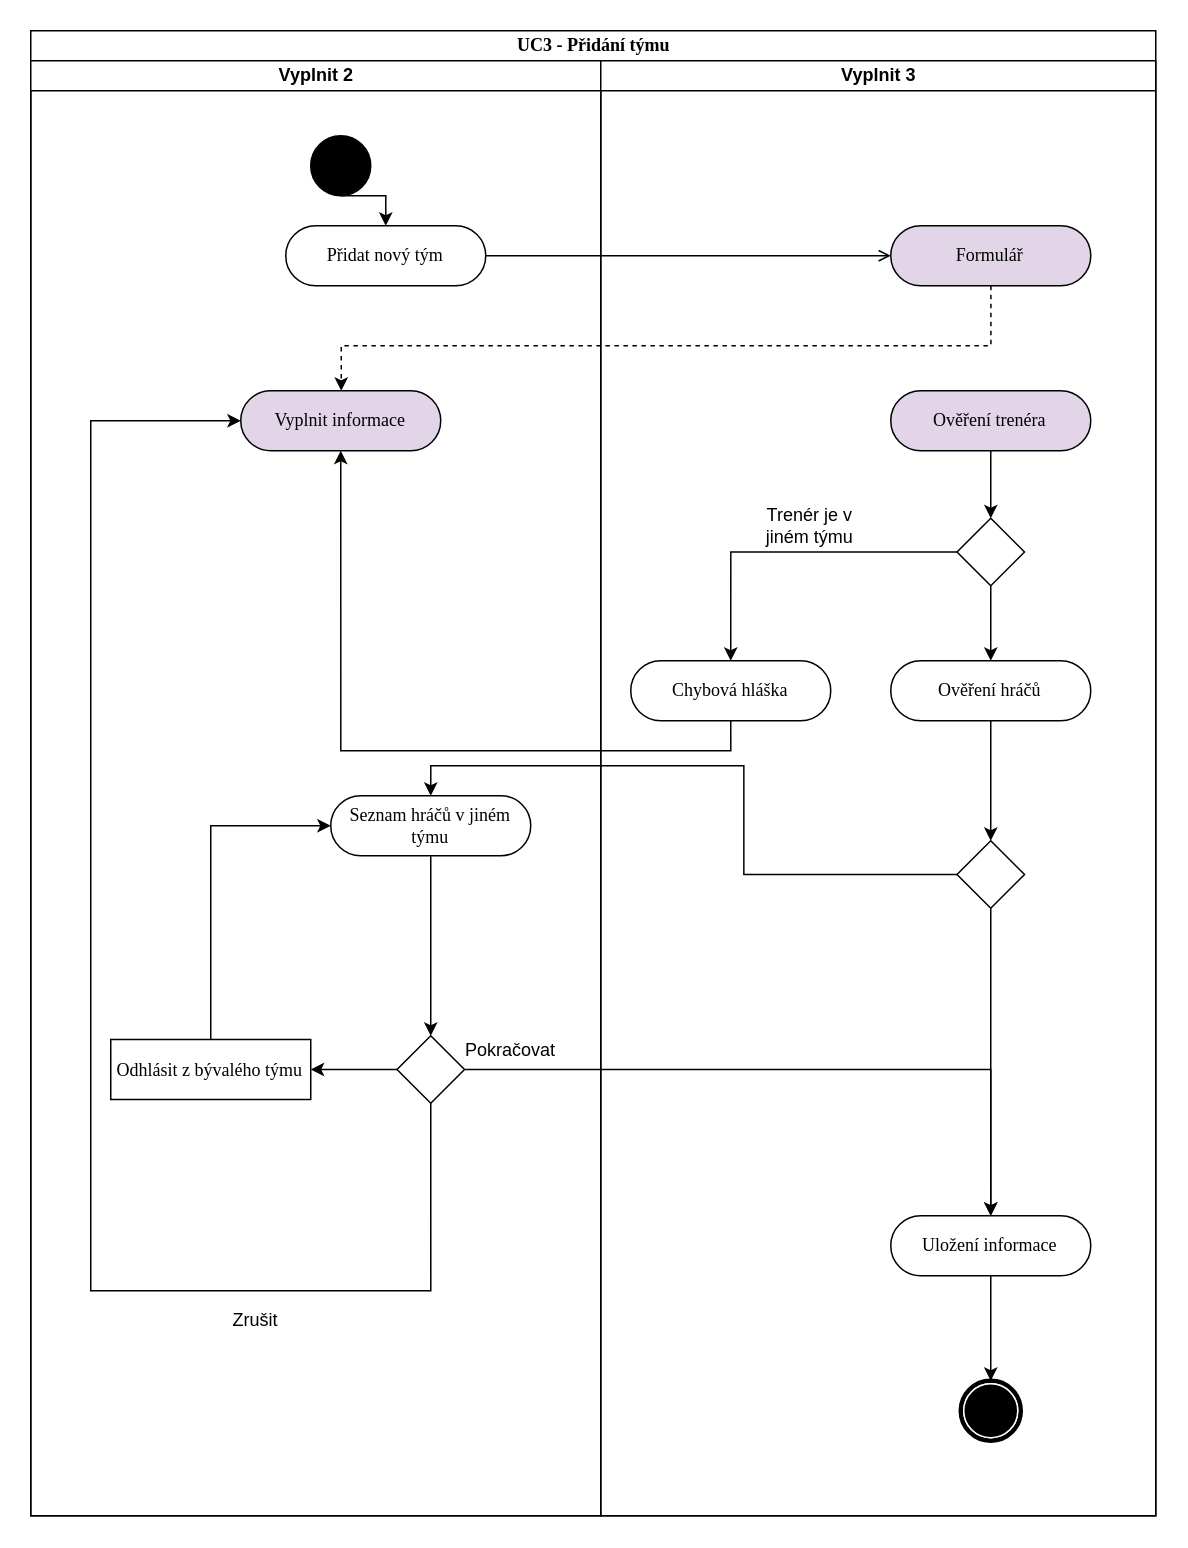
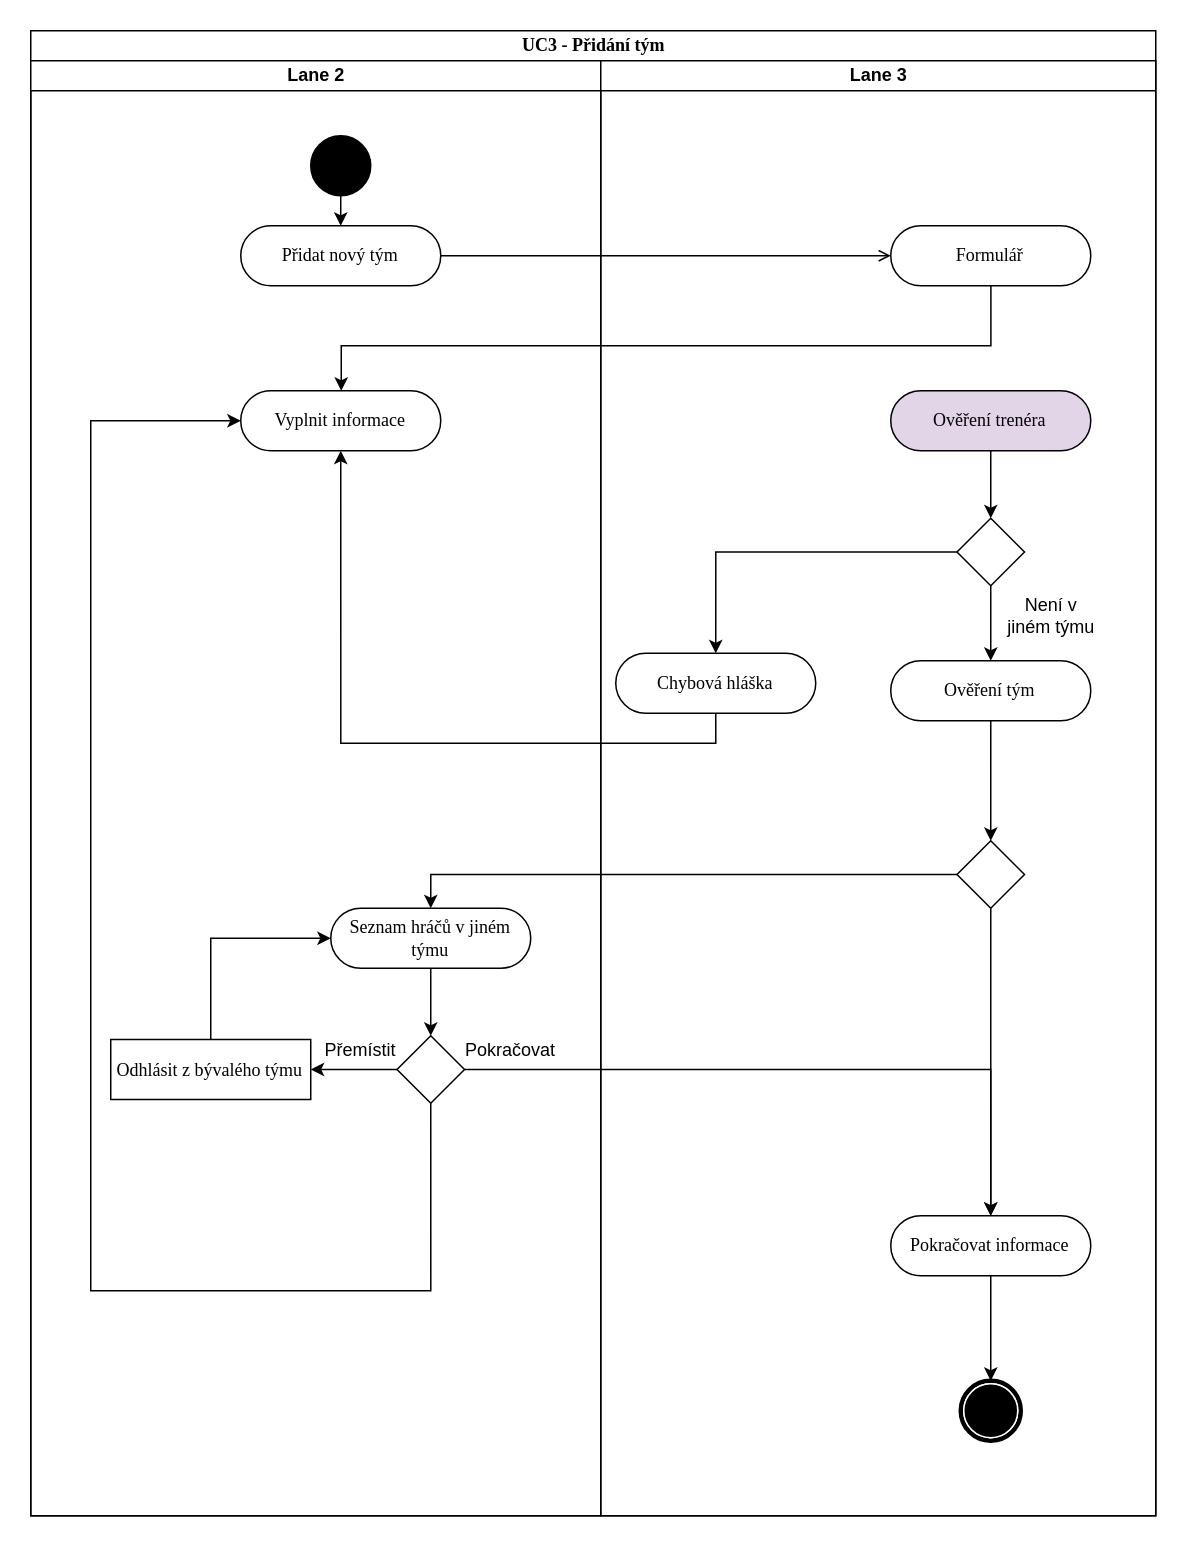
node "UC3 - Přidání týmu": label "UC3 - Přidání týmu" -> "UC3 - Přidání tým"
node "Vyplnit 2": label "Vyplnit 2" -> "Lane 2"
node "Vyplnit 3": label "Vyplnit 3" -> "Lane 3"
node "Přidat nový tým": moved (386, 256) -> (341, 256)
node "Formulář": fillcolor #e1d5e7 -> #ffffff
edge "Formulář" -> "Vyplnit informace": style dashed -> solid
node "Vyplnit informace": fillcolor #e1d5e7 -> #ffffff
node "Trenér je v jiném týmu": removed
node "Není v jiném týmu": added
node "Chybová hláška": moved (731, 691) -> (716, 683)
node "Ověření hráčů": label "Ověření hráčů" -> "Ověření tým"
node "Seznam hráčů v jiném týmu": moved (431, 826) -> (431, 938)
node "Přemístit": added
node "Uložení informace": label "Uložení informace" -> "Pokračovat informace"
node "Zrušit": removed
